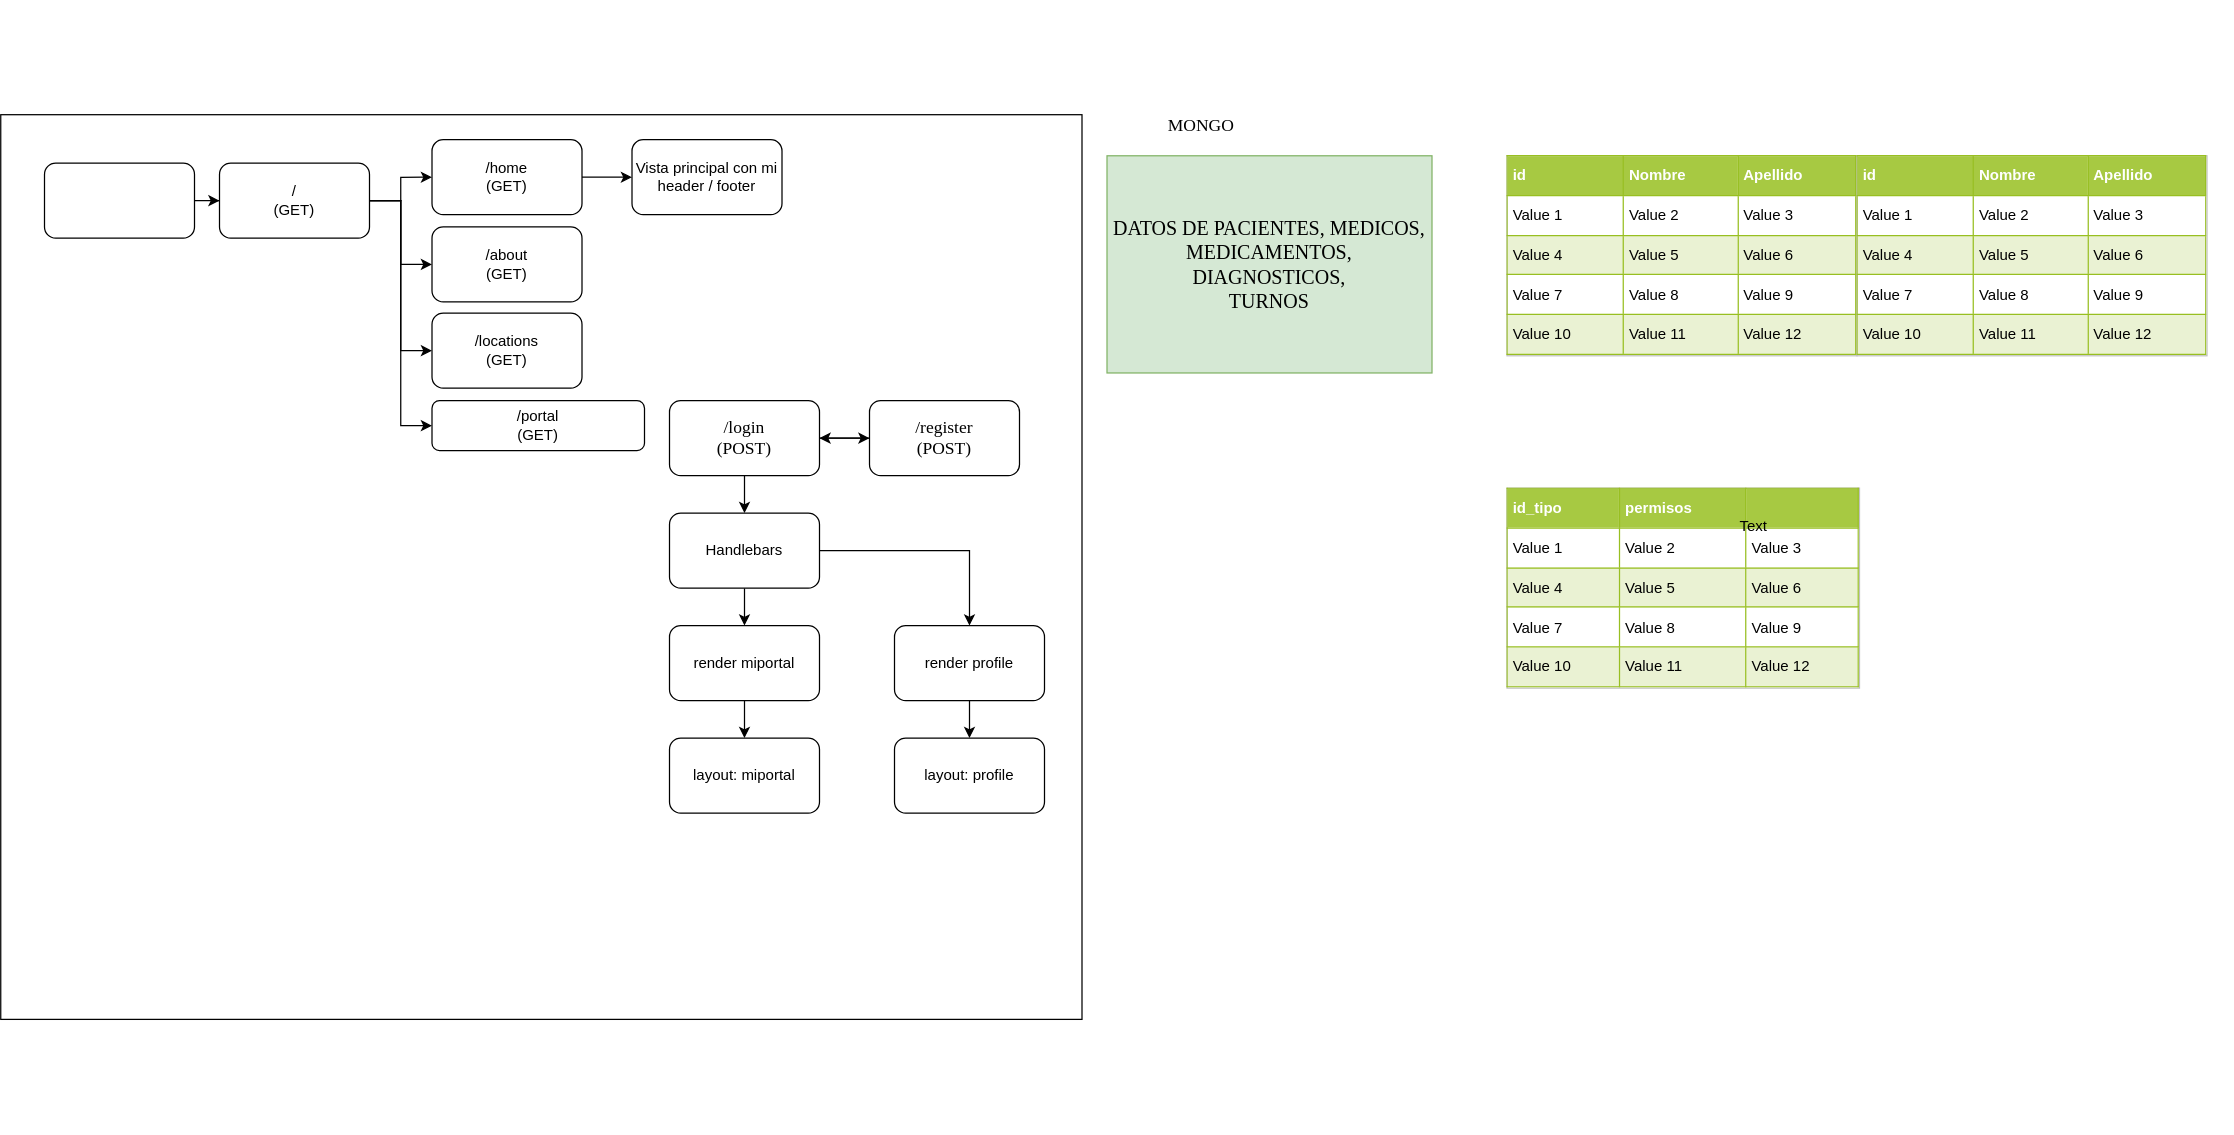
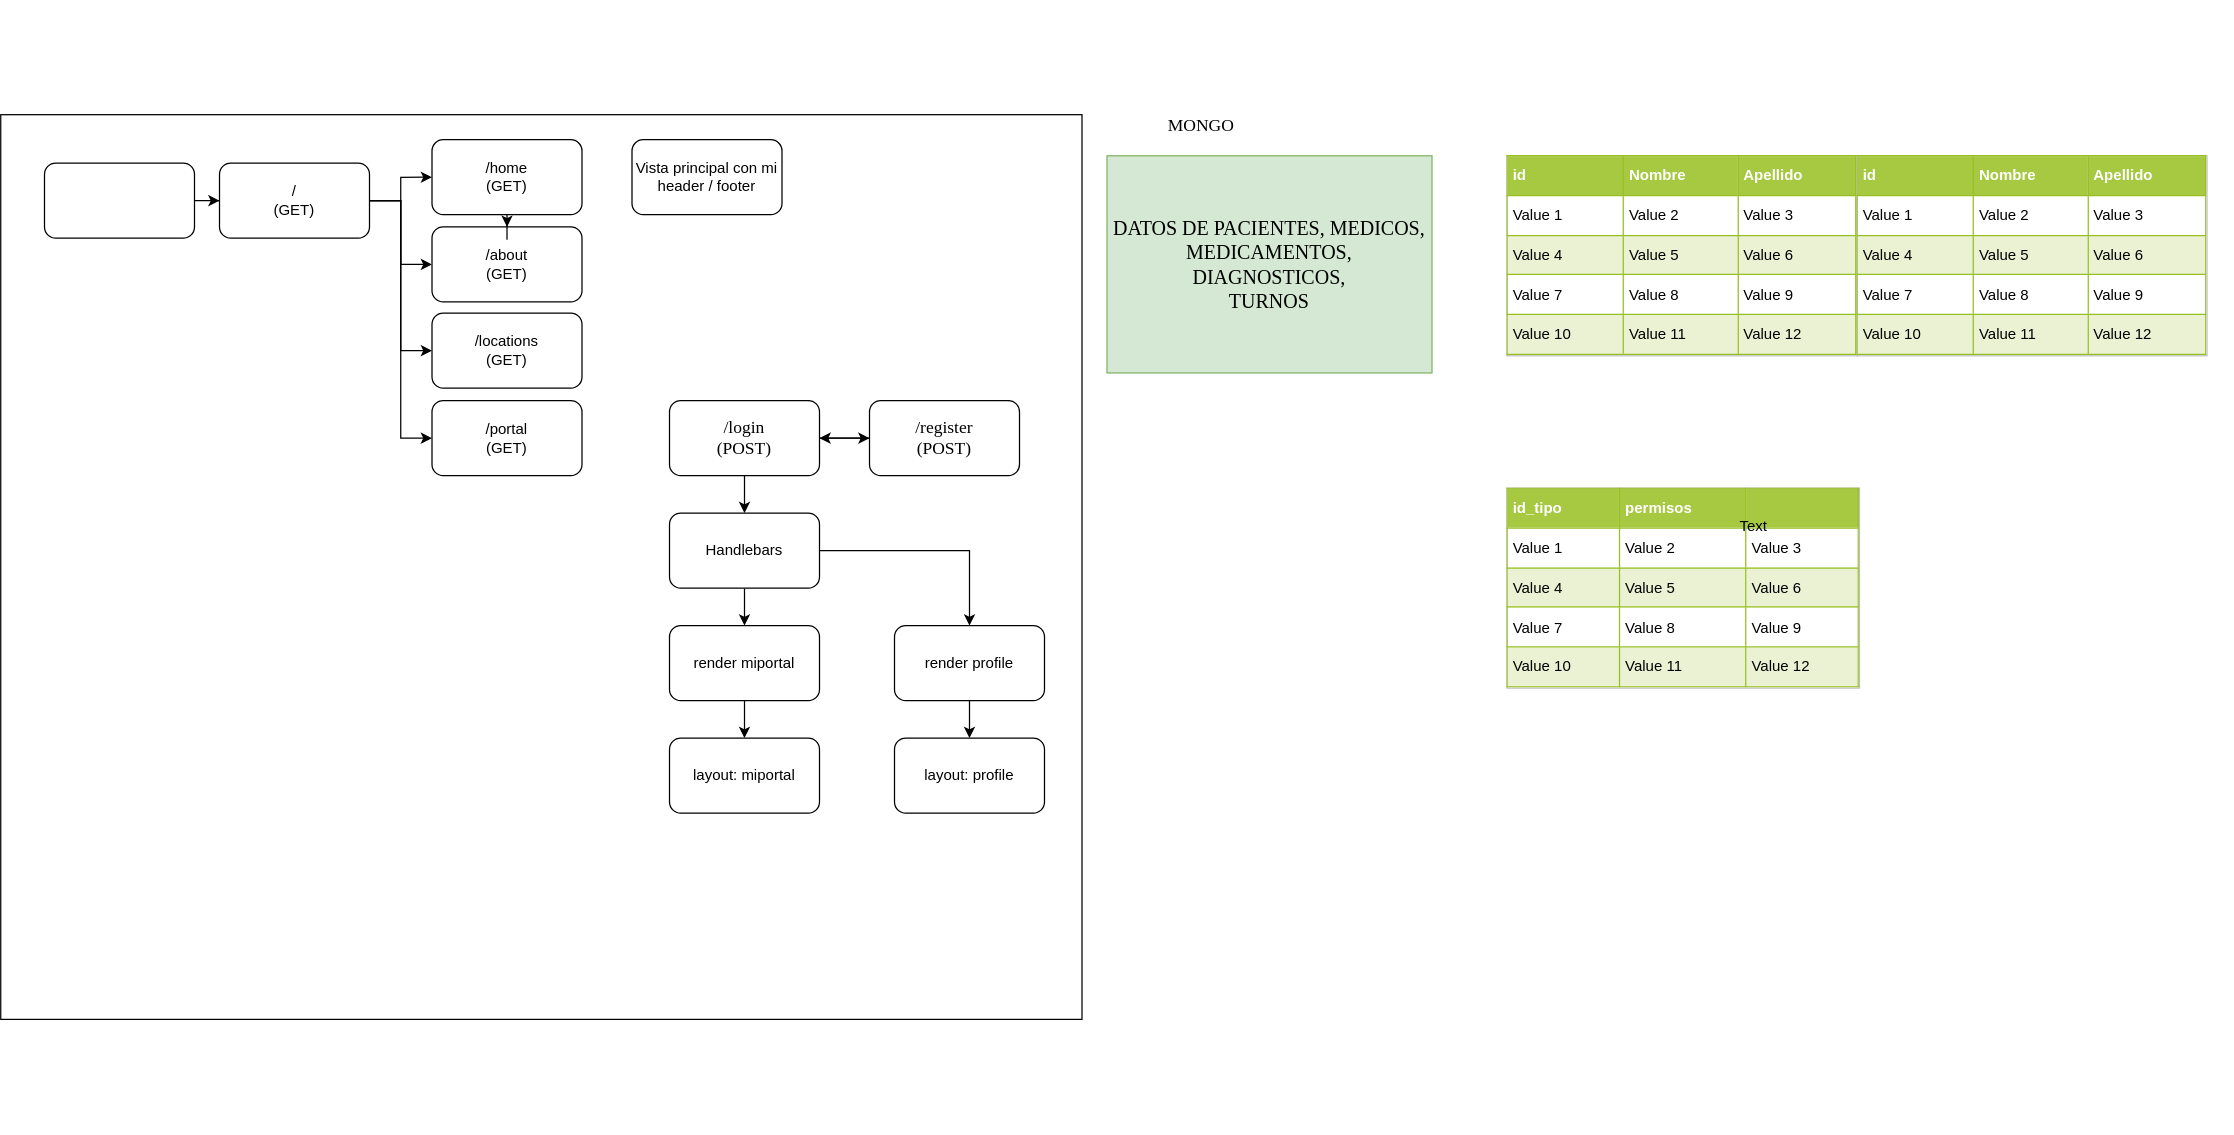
edge "/home (GET)" -> "Vista principal con mi header / footer": now "/home (GET)" -> "/about (GET)"
node "/portal (GET)": size 213x50 -> 150x75
